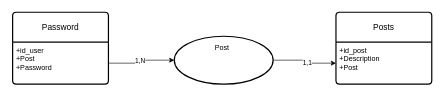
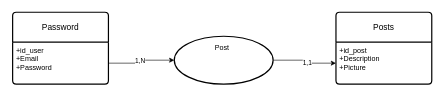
node "+id_user +Post +Password": label "+id_user +Post +Password" -> "+id_user +Email +Password"
node "+id_post +Description +Post": label "+id_post +Description +Post" -> "+id_post +Description +Picture"
